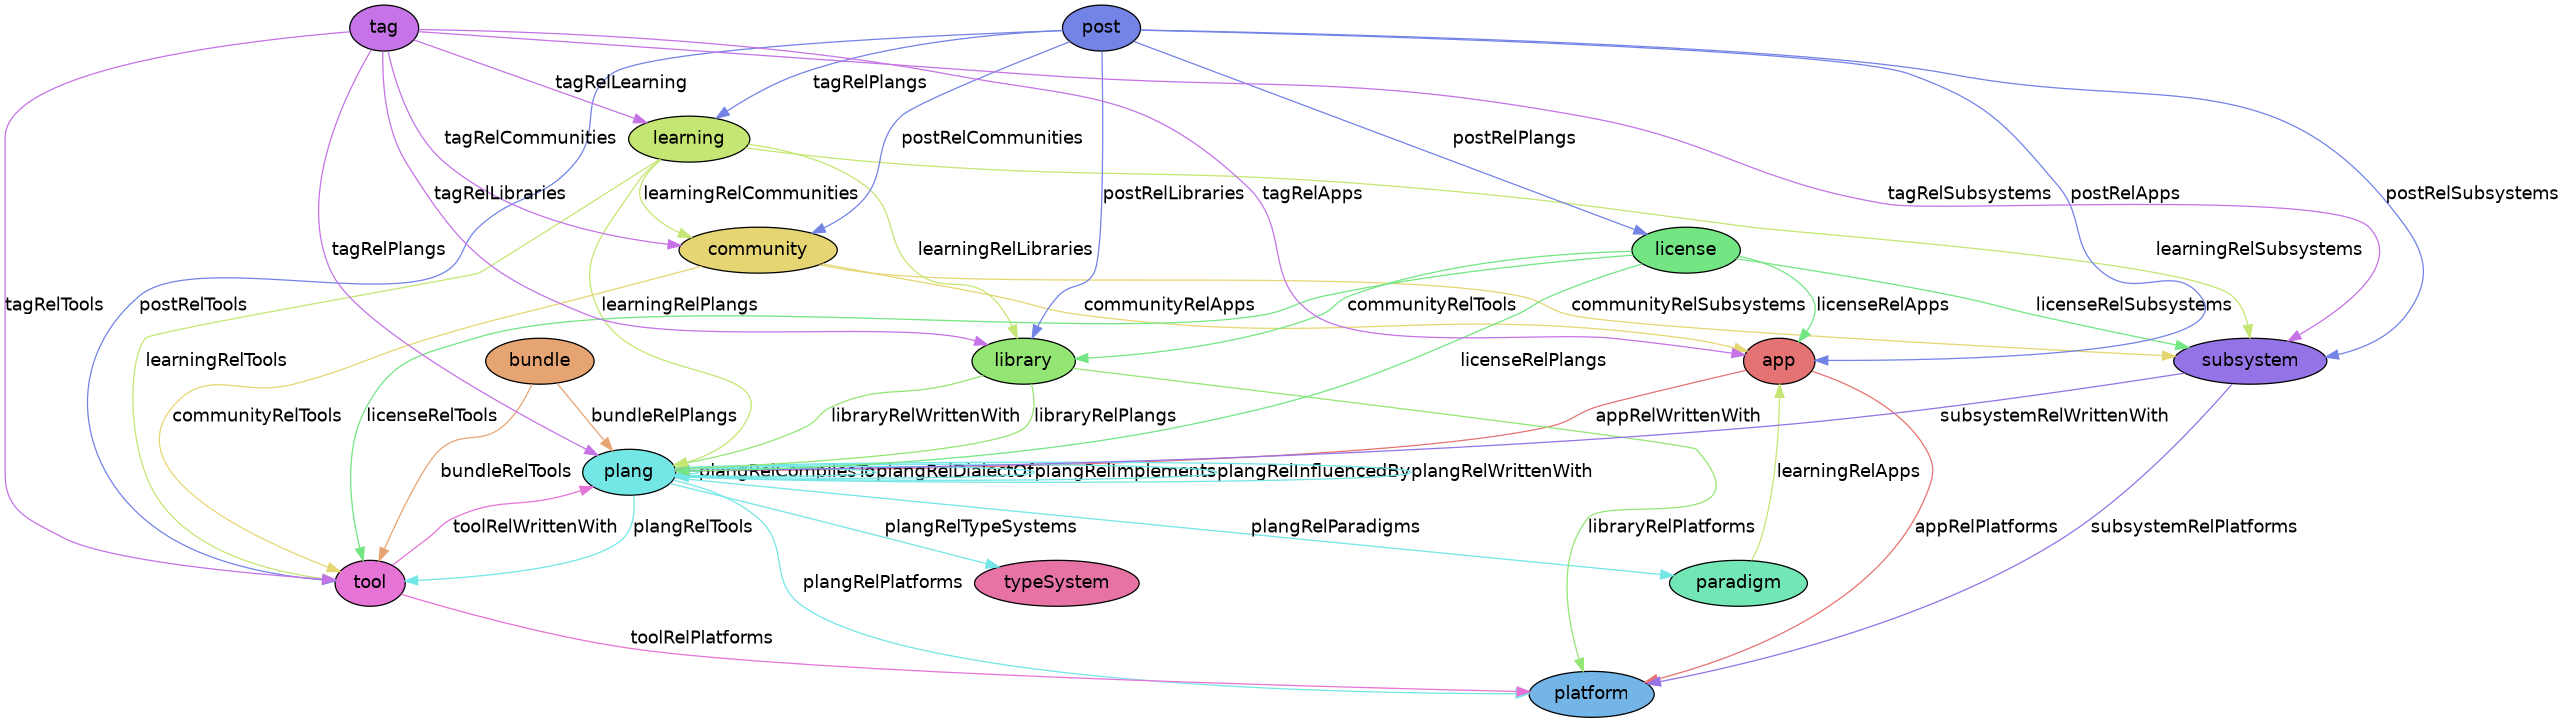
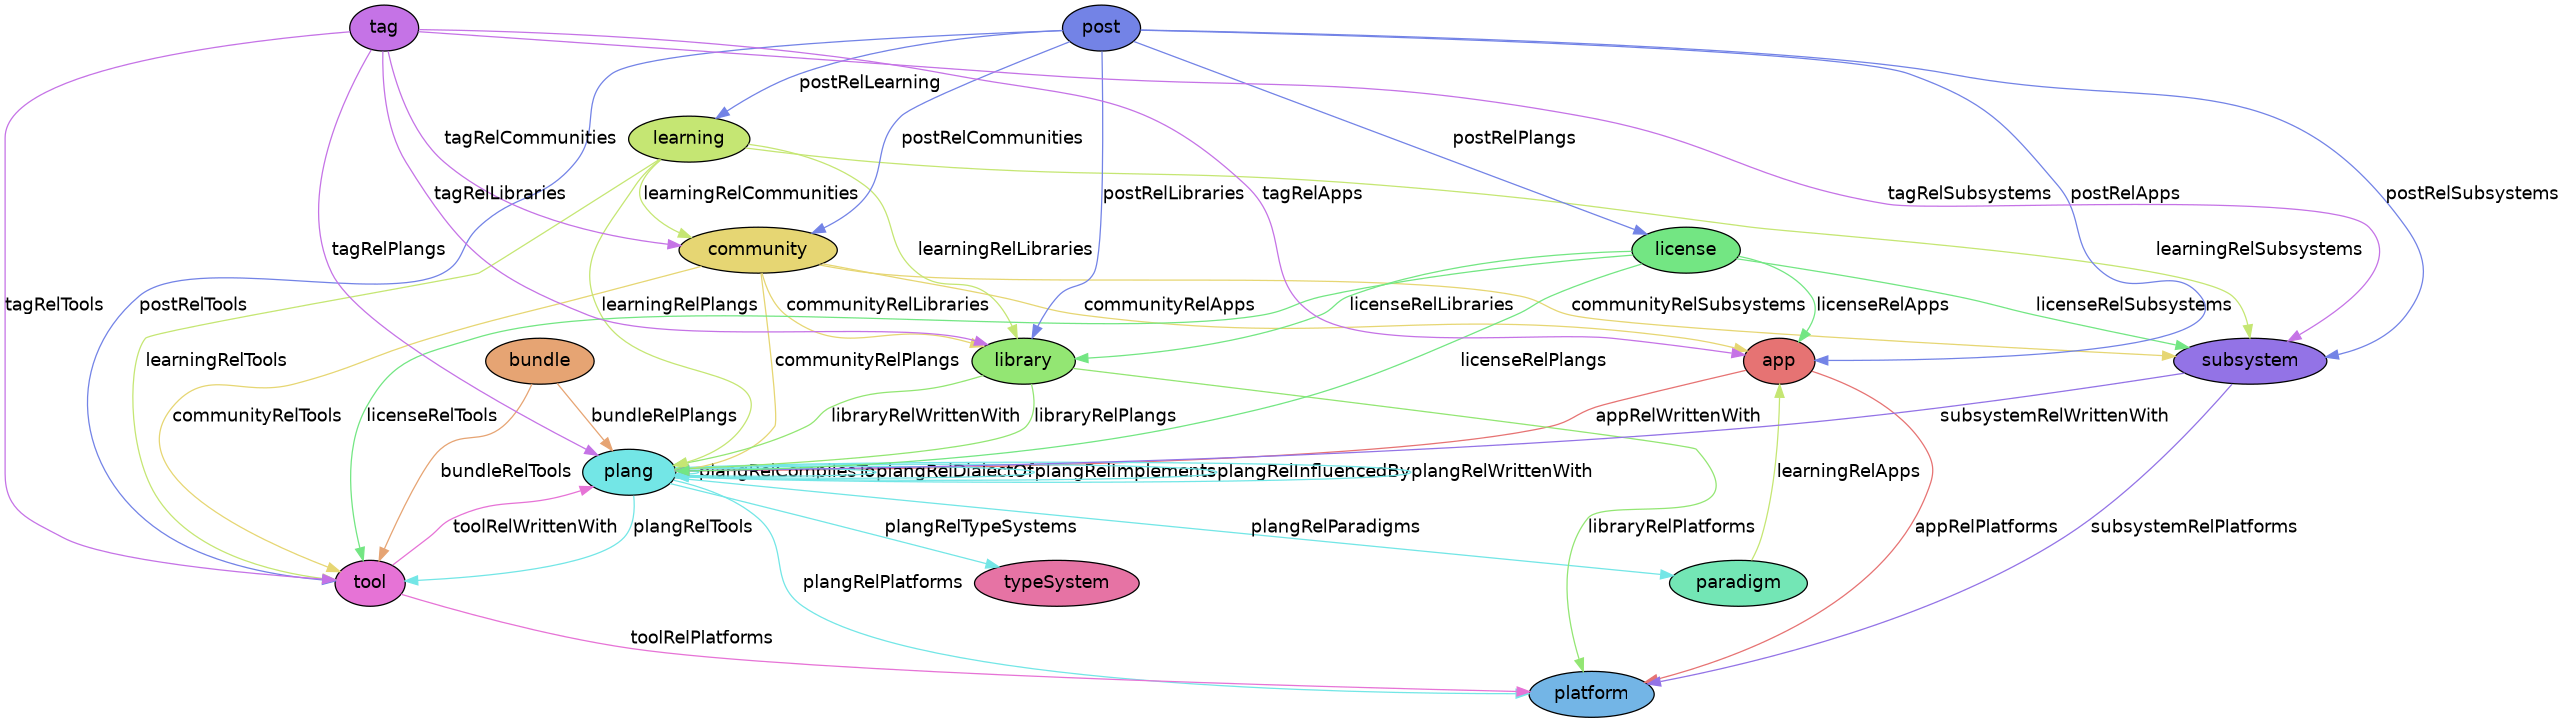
edge "tag" -> "learning": removed, label "tagRelLearning"
edge "post" -> "learning": label "tagRelPlangs" -> "postRelLearning"
edge "license" -> "library": label "communityRelTools" -> "licenseRelLibraries"
edge "community" -> "library": added, label "communityRelLibraries"
edge "community" -> "plang": added, label "communityRelPlangs"
